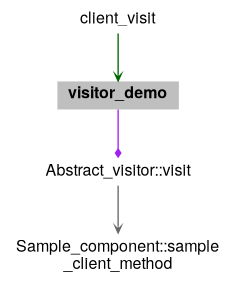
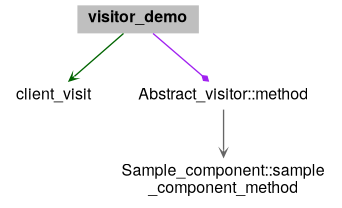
edge "client_visit" -> "visitor_demo": reversed
node "Abstract_visitor::visit": label "Abstract_visitor::visit" -> "Abstract_visitor::method"
node "Sample_component::sample _client_method": label "Sample_component::sample _client_method" -> "Sample_component::sample _component_method"
